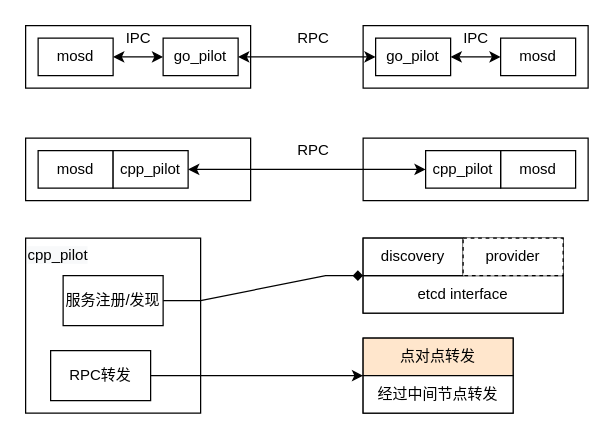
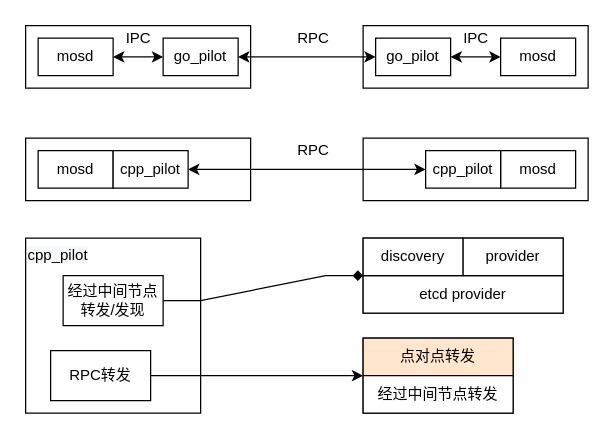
node "provider": style dashed -> solid
node "etcd interface": label "etcd interface" -> "etcd provider"
node "服务注册/发现": label "服务注册/发现" -> "经过中间节点转发/发现"
